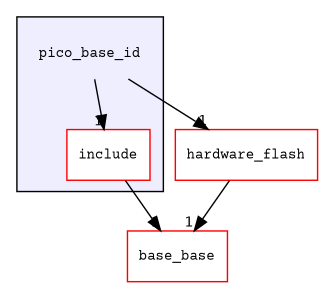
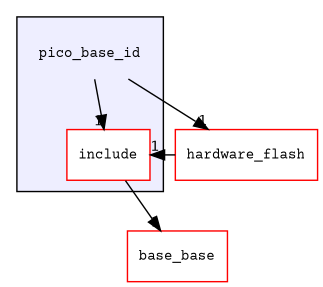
edge "hardware_flash" -> "base_base": now "hardware_flash" -> "include"
